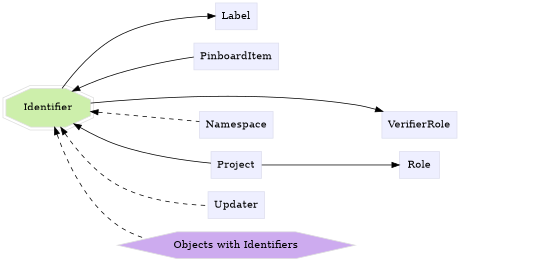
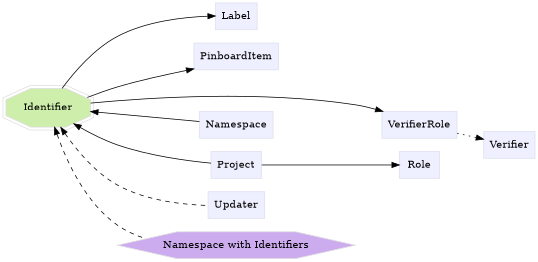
edge "PinboardItem" -> "Identifier": reversed
edge "Namespace" -> "Identifier": style dashed -> solid
node "Verifier": added
node "Objects with Identifiers": label "Objects with Identifiers" -> "Namespace with Identifiers"
